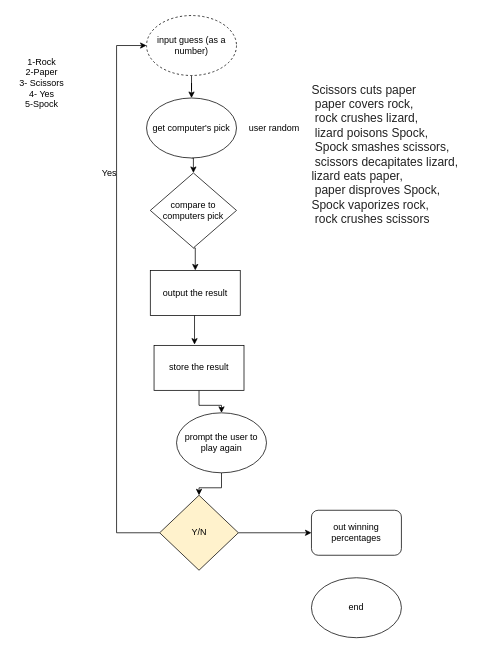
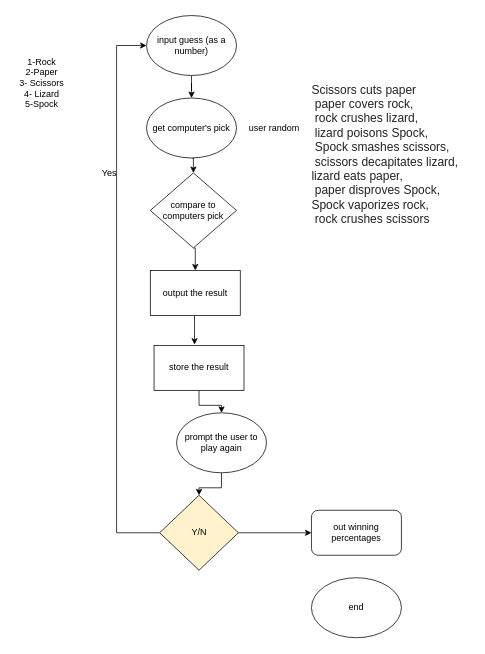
node "input guess (as a number)": style dashed -> solid
node "1-Rock 2-Paper 3- Scissors 4- Yes 5-Spock": label "1-Rock 2-Paper 3- Scissors 4- Yes 5-Spock" -> "1-Rock 2-Paper 3- Scissors 4- Lizard 5-Spock"
